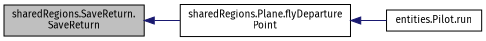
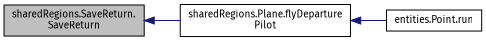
node "sharedRegions.Plane.flyDeparture Point": label "sharedRegions.Plane.flyDeparture Point" -> "sharedRegions.Plane.flyDeparture Pilot"
node "entities.Pilot.run": label "entities.Pilot.run" -> "entities.Point.run"
